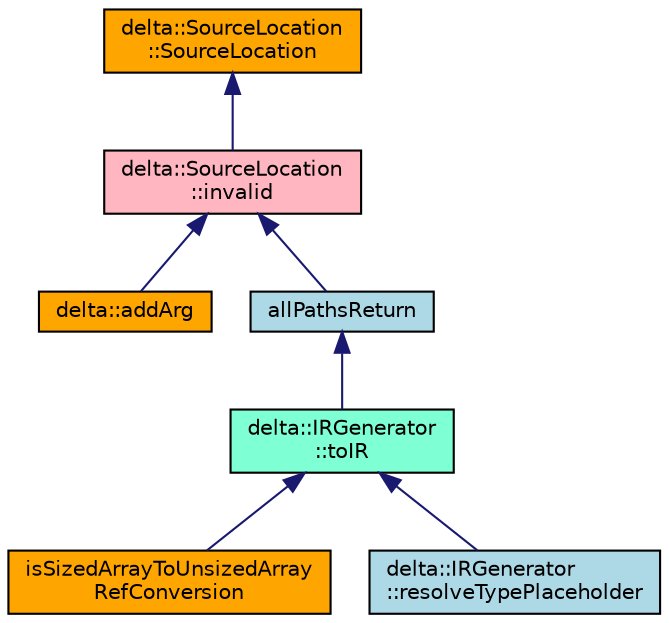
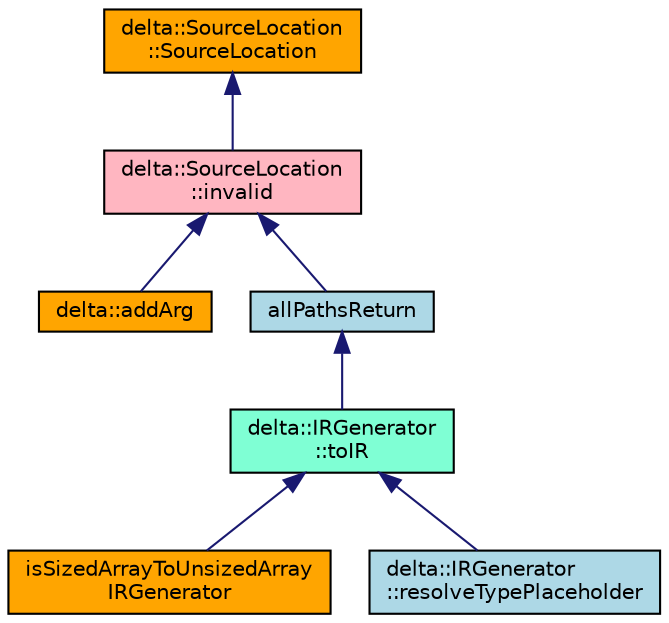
node "isSizedArrayToUnsizedArray RefConversion": label "isSizedArrayToUnsizedArray RefConversion" -> "isSizedArrayToUnsizedArray IRGenerator"
